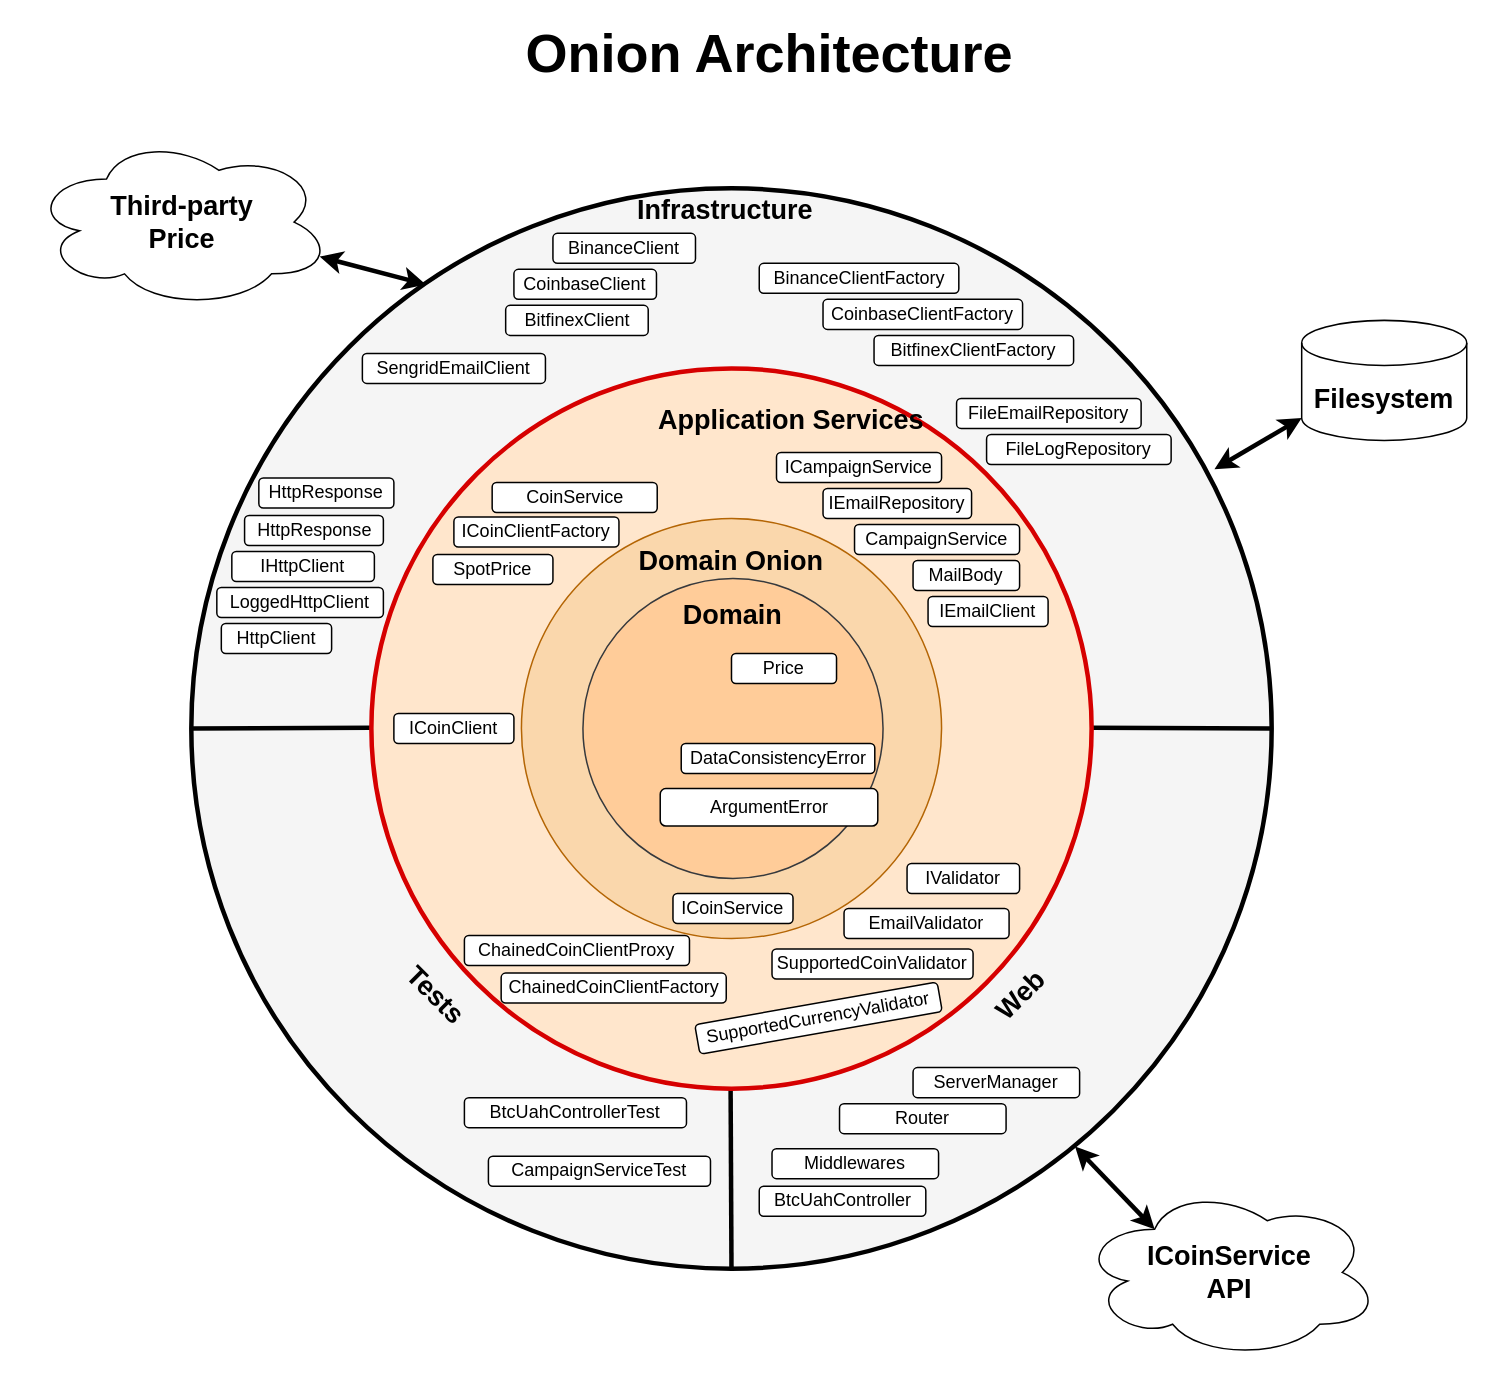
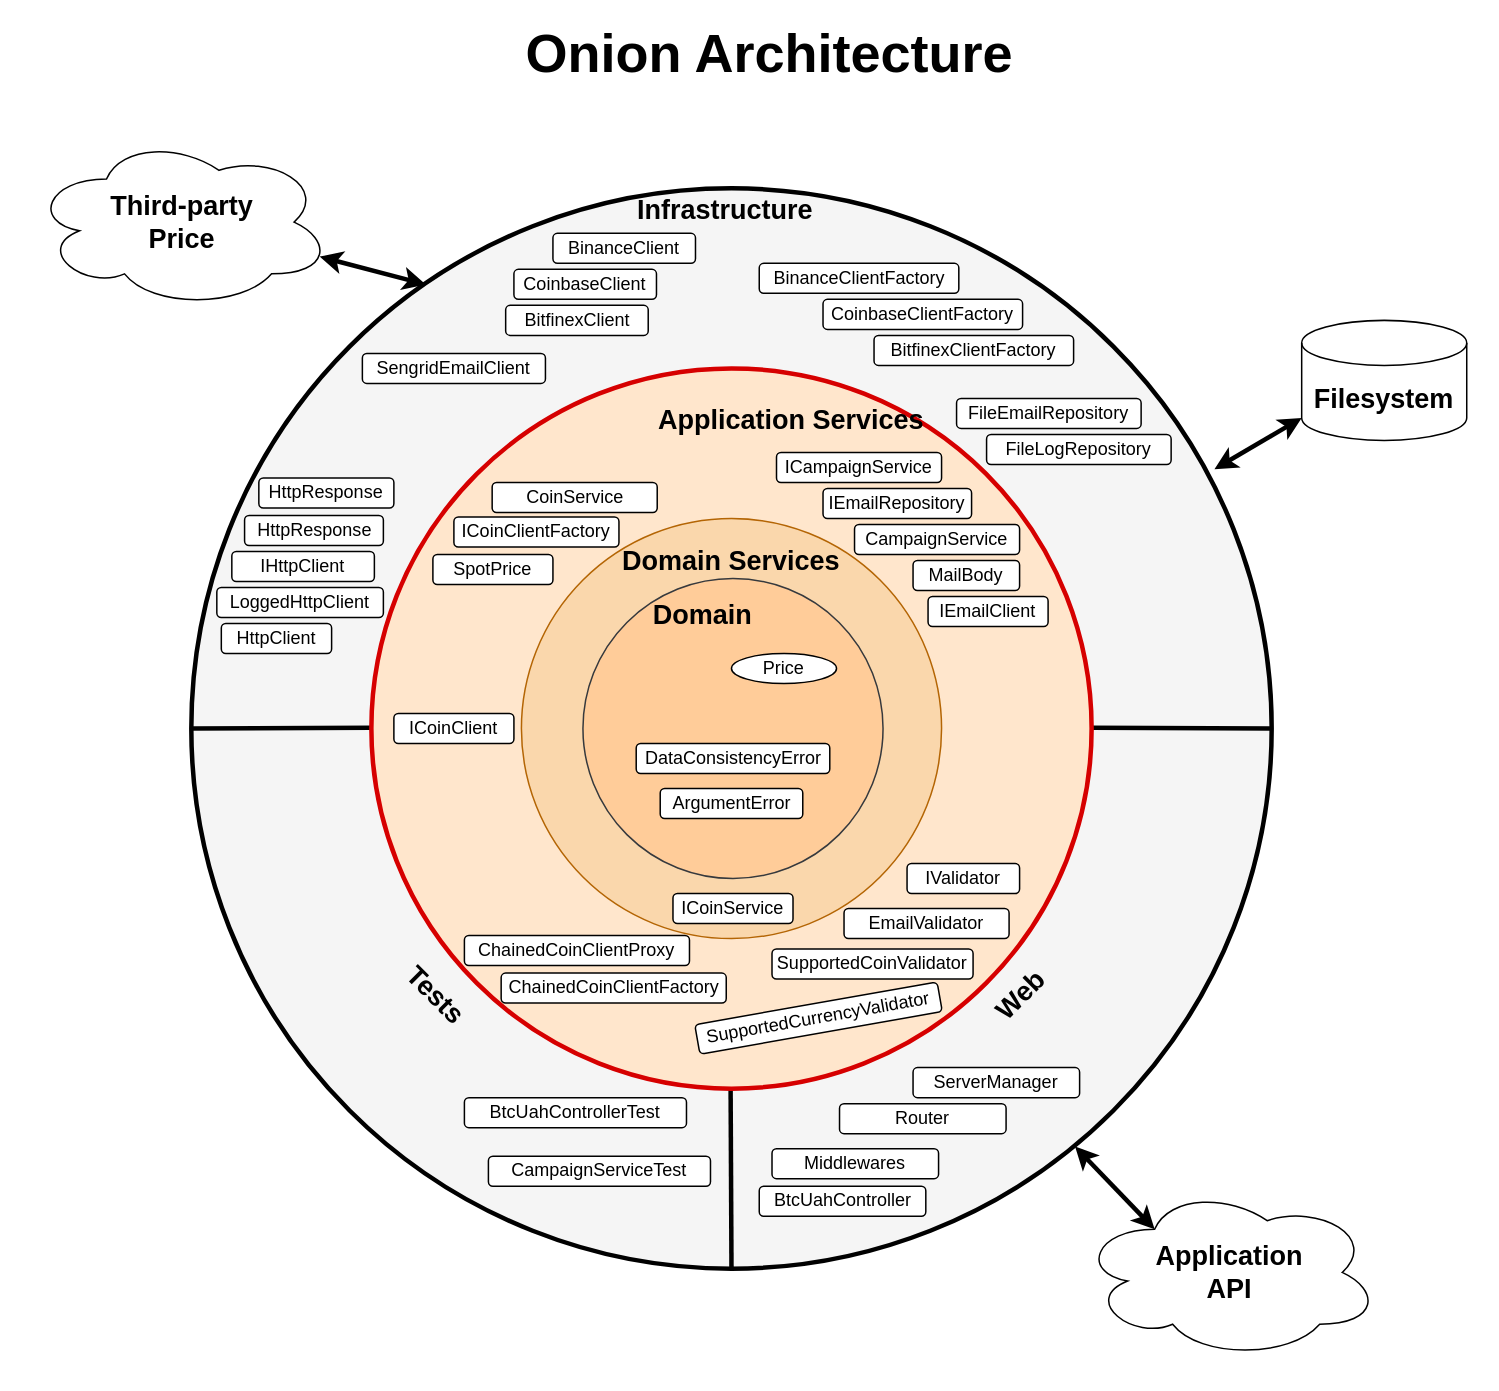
node "Domain Onion": label "Domain Onion" -> "Domain Services"
node "Domain": moved (733, 616) -> (703, 616)
node "Price": shape rounded rectangle -> ellipse
node "DataConsistencyError": moved (778, 758) -> (733, 758)
node "ArgumentError": size 218x38 -> 143x30
node "ICoinService API": label "ICoinService API" -> "Application API"
